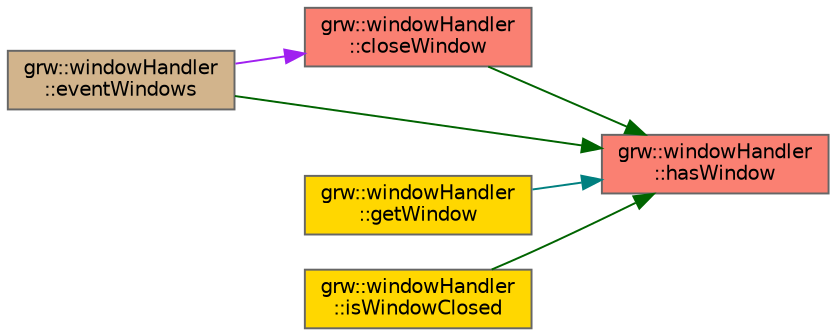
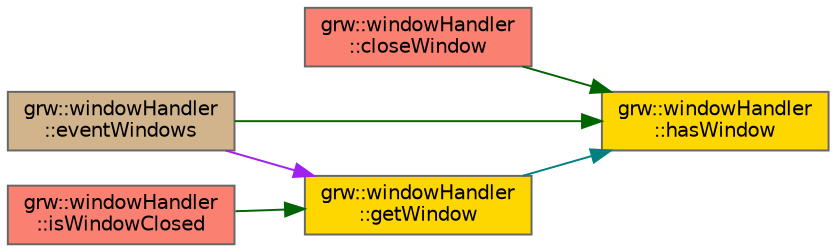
edge "grw::windowHandler ::eventWindows" -> "grw::windowHandler ::closeWindow": now "grw::windowHandler ::eventWindows" -> "grw::windowHandler ::getWindow"
node "grw::windowHandler ::hasWindow": fillcolor salmon -> gold
edge "grw::windowHandler ::isWindowClosed" -> "grw::windowHandler ::hasWindow": now "grw::windowHandler ::isWindowClosed" -> "grw::windowHandler ::getWindow"
node "grw::windowHandler ::isWindowClosed": fillcolor gold -> salmon
